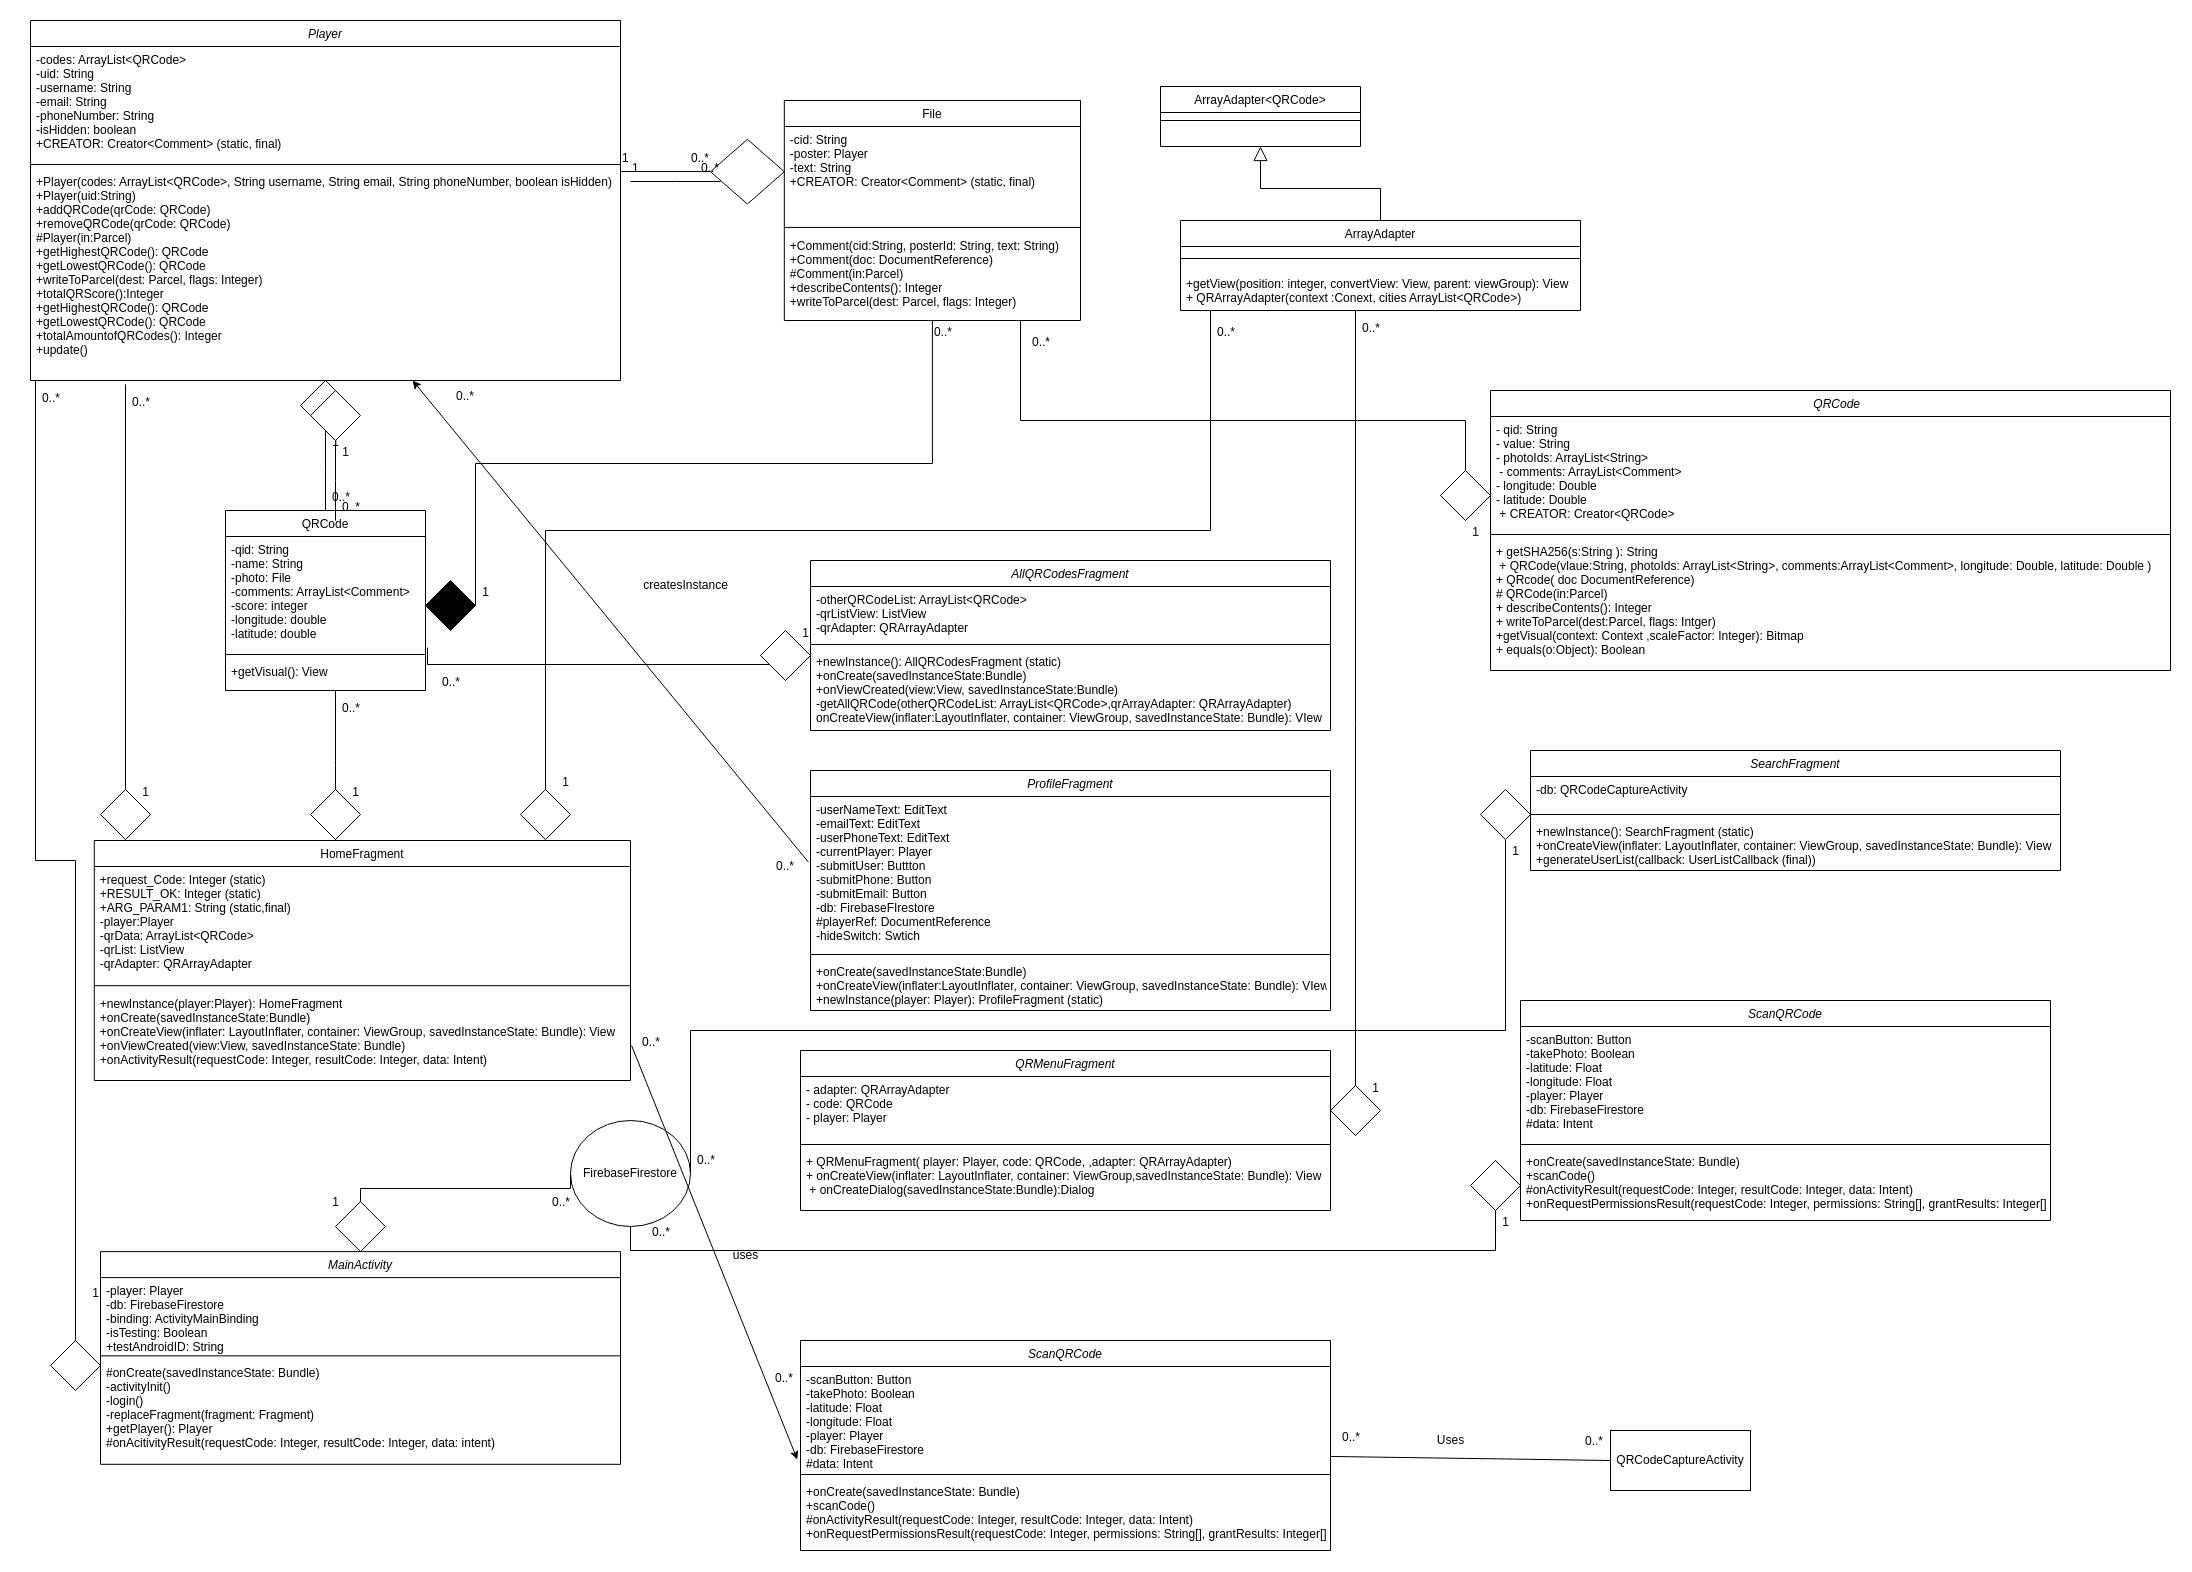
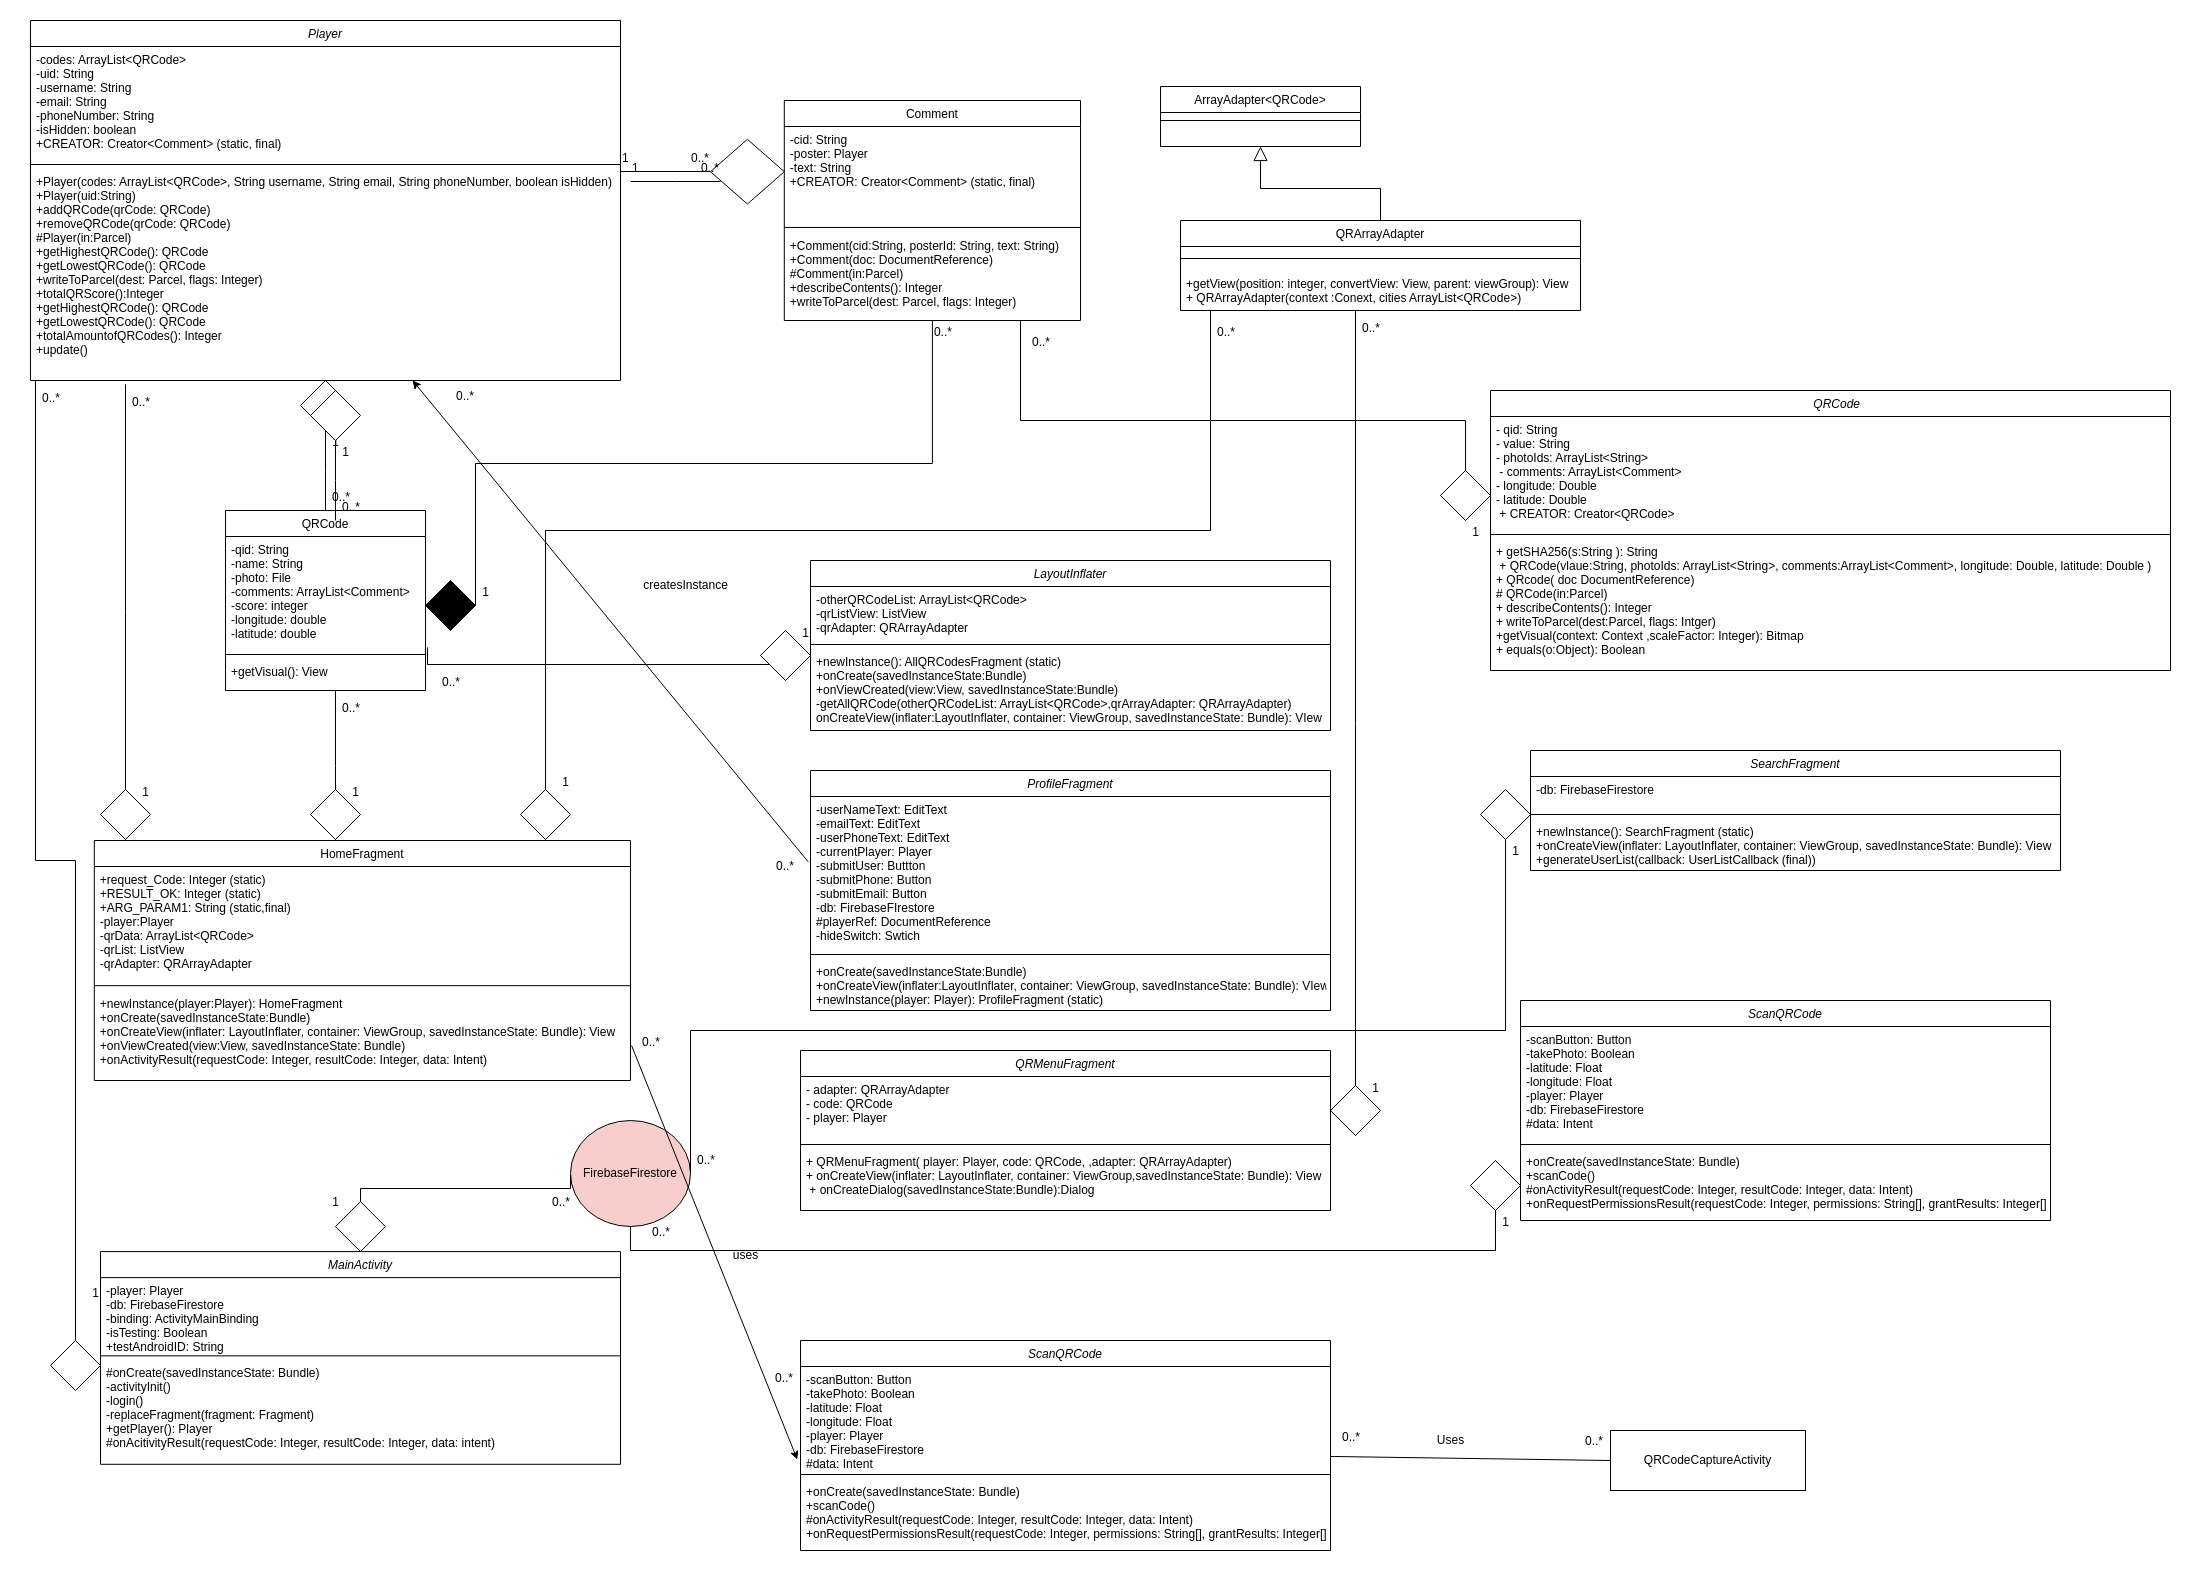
node "File": label "File" -> "Comment"
node "ArrayAdapter": label "ArrayAdapter" -> "QRArrayAdapter"
node "AllQRCodesFragment": label "AllQRCodesFragment" -> "LayoutInflater"
node "-db: QRCodeCaptureActivity": label "-db: QRCodeCaptureActivity" -> "-db: FirebaseFirestore"
node "FirebaseFirestore": fillcolor #ffffff -> #f8cecc
node "QRCodeCaptureActivity": size 140x60 -> 195x60
